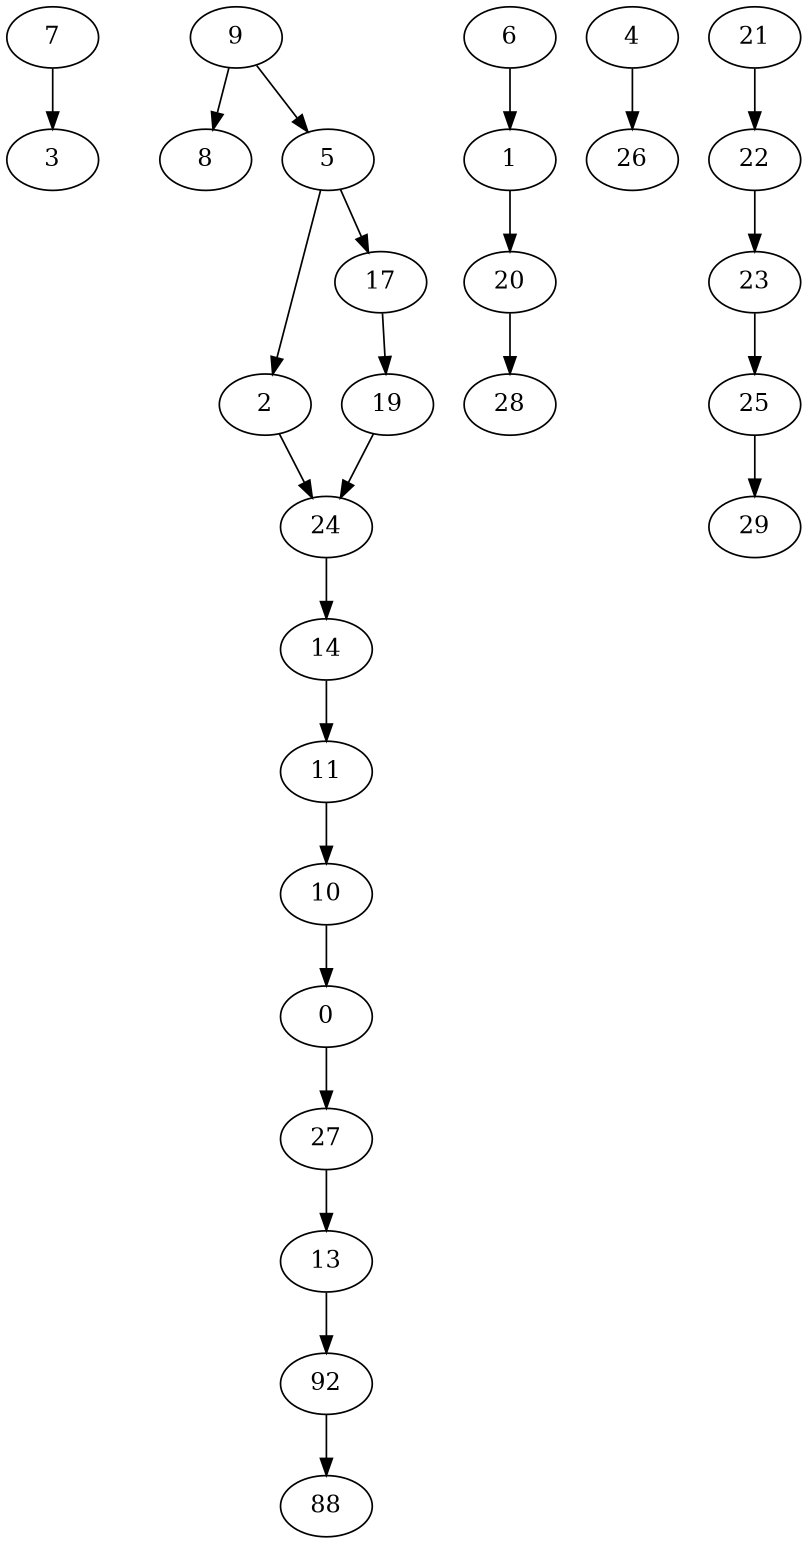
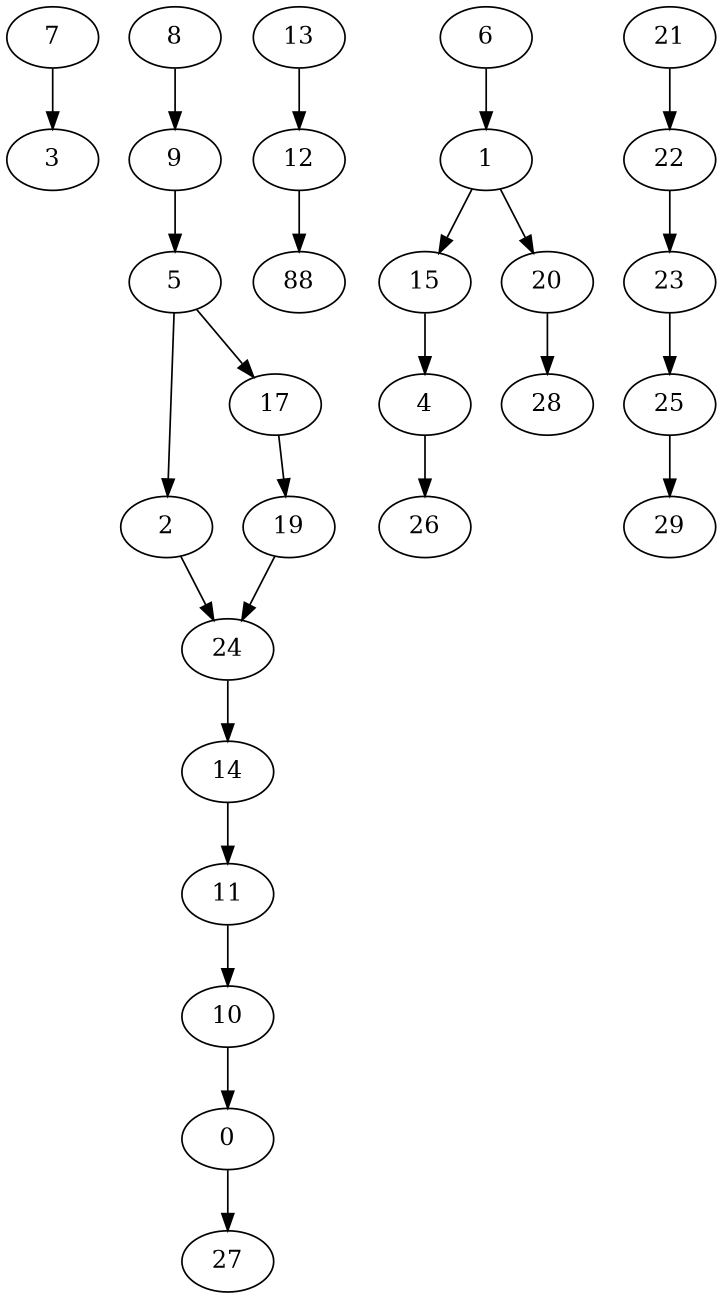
edge "9" -> "8": reversed
node "15": added
edge "27" -> "13": removed
node "92": label "92" -> "12"
